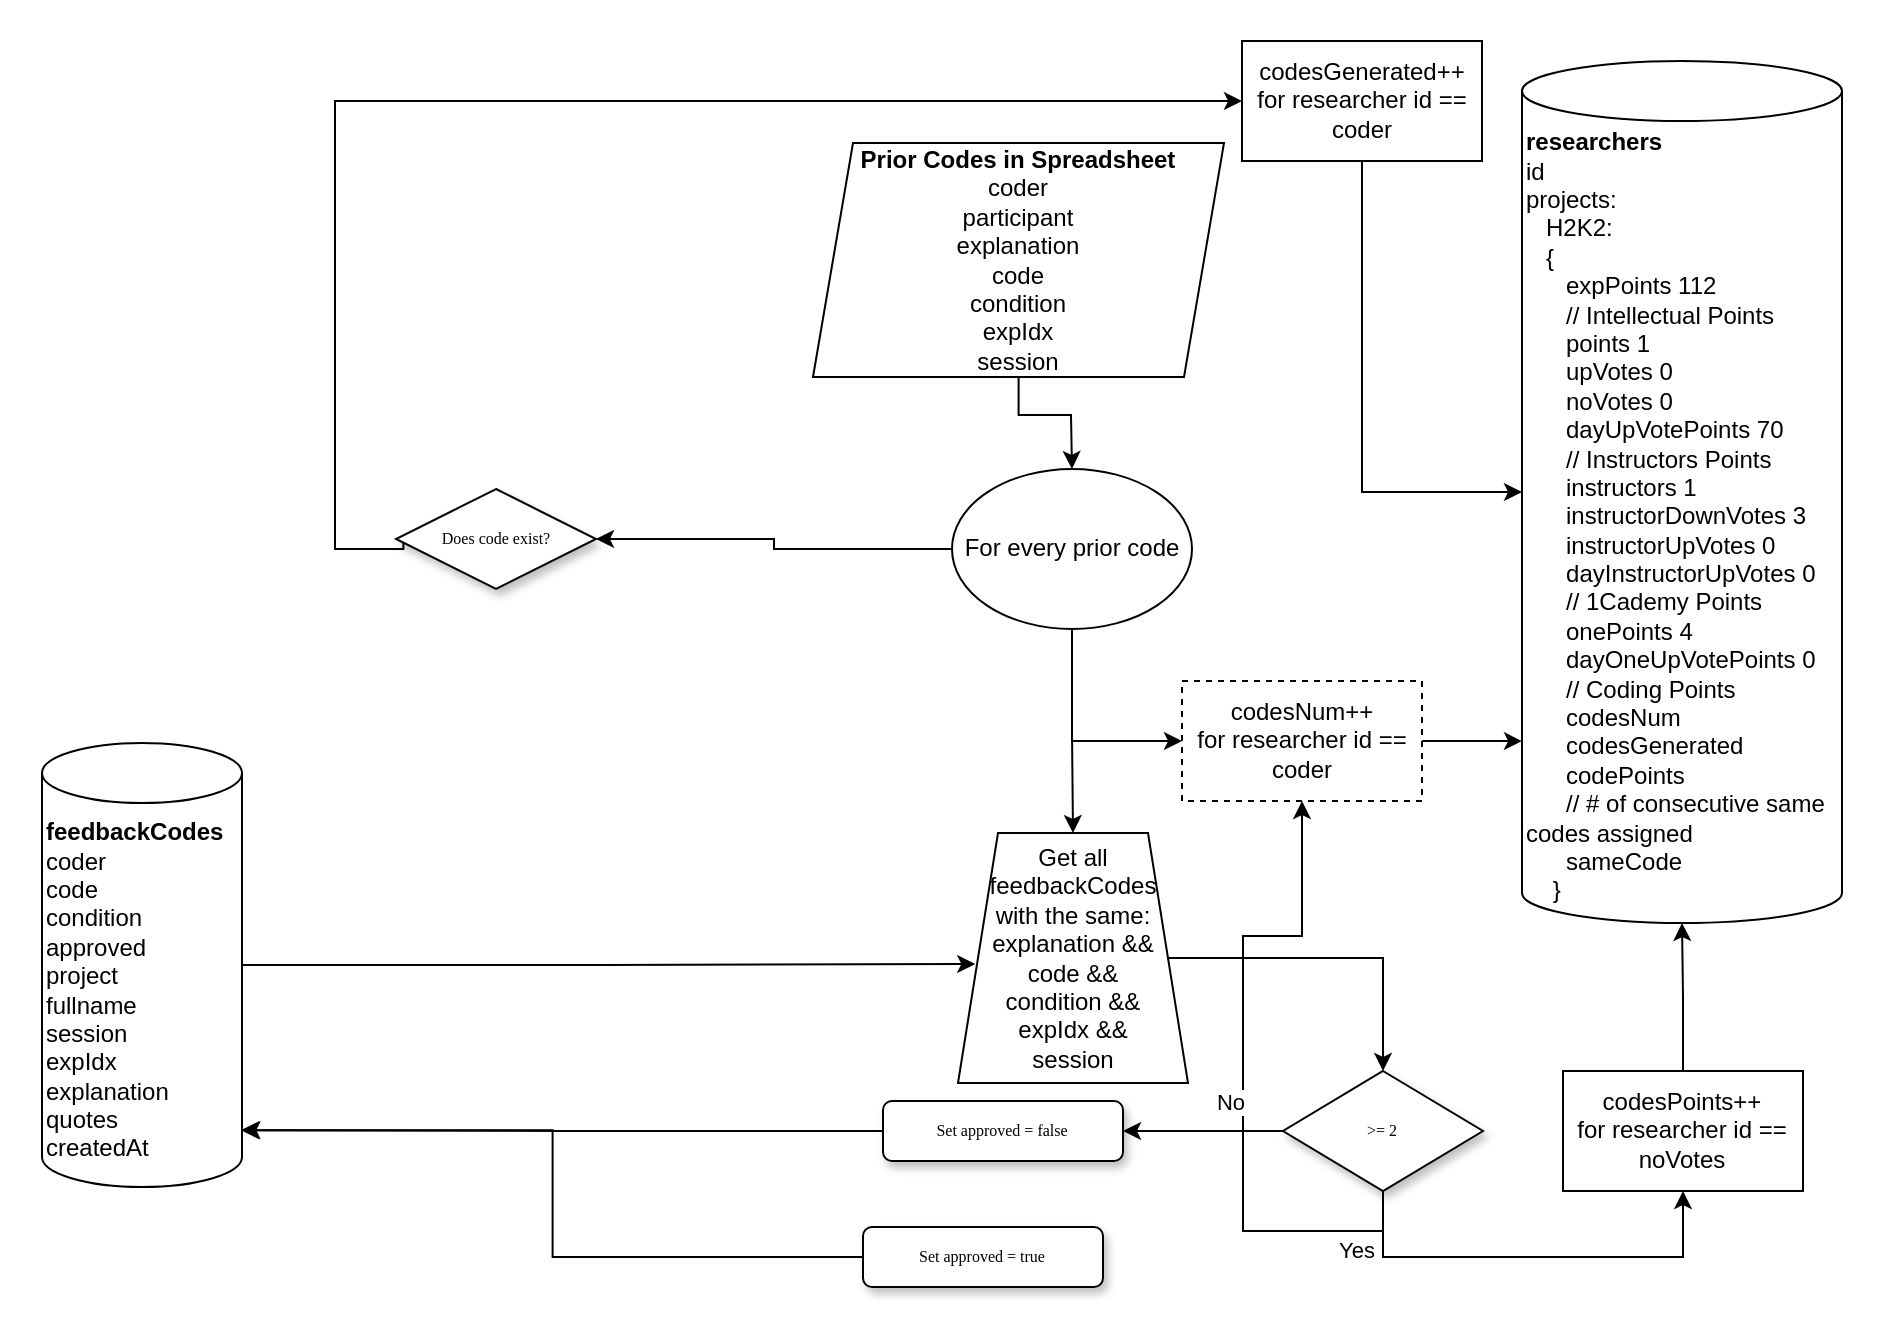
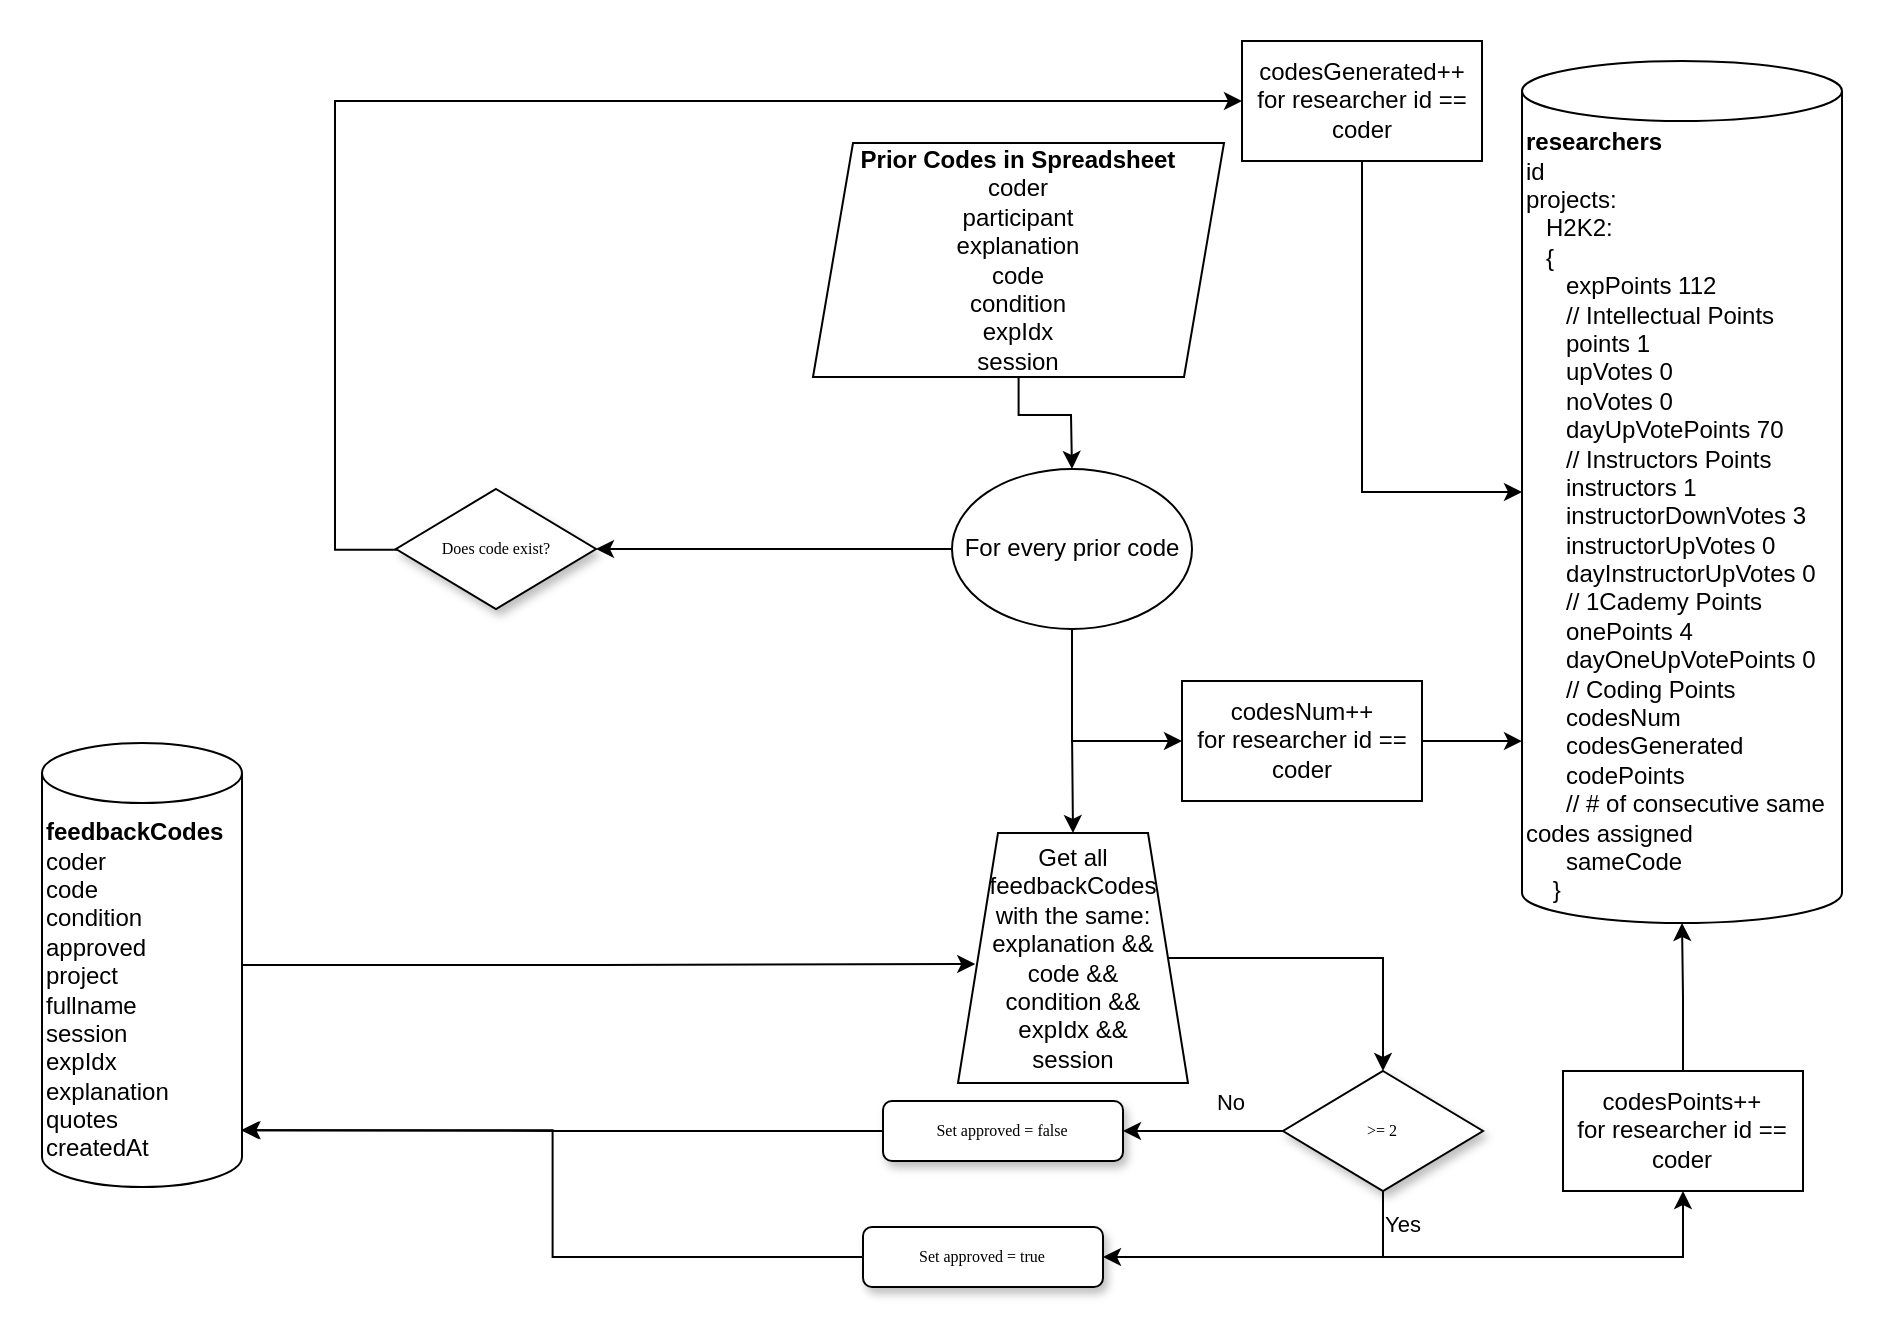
node "Does code exist?": size 200x100 -> 200x120
node "codesNum++ for researcher id == coder": style dashed -> solid
edge ">= 2" -> "codesNum++ for researcher id == coder": now ">= 2" -> "Set approved = true"
node "codesPoints++ for researcher id == noVotes": label "codesPoints++ for researcher id == noVotes" -> "codesPoints++ for researcher id == coder"
